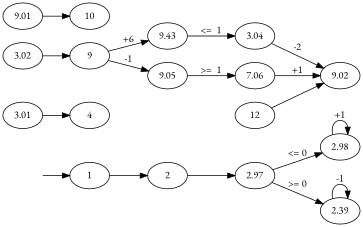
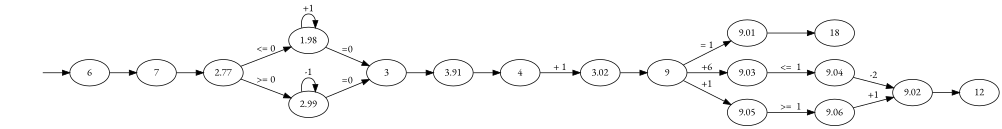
node "10": label "10" -> "18"
node "9.43": label "9.43" -> "9.03"
node "3.04": label "3.04" -> "9.04"
edge "9" -> "9.01": added, label "= 1"
edge "9" -> "9.05": label "-1" -> "+1"
node "3": added
edge "4" -> "3.02": added, label "+ 1"
node "7.06": label "7.06" -> "9.06"
edge "12" -> "9.02": reversed
node "3.01": label "3.01" -> "3.91"
node "2.98": label "2.98" -> "1.98"
node "1": label "1" -> "6"
node "2": label "2" -> "7"
node "2.97": label "2.97" -> "2.77"
node "2.39": label "2.39" -> "2.99"
